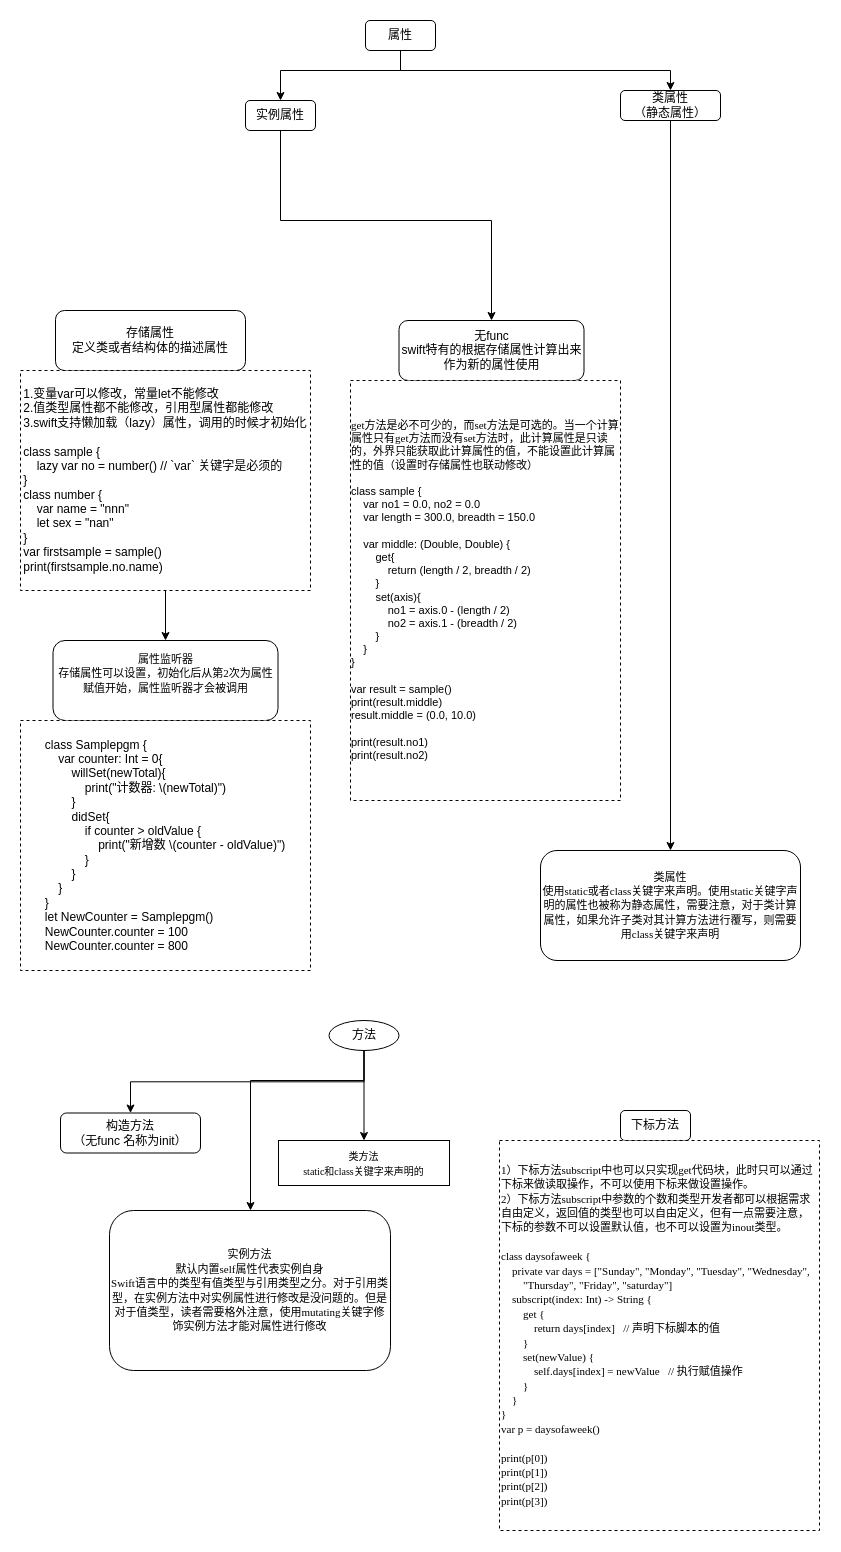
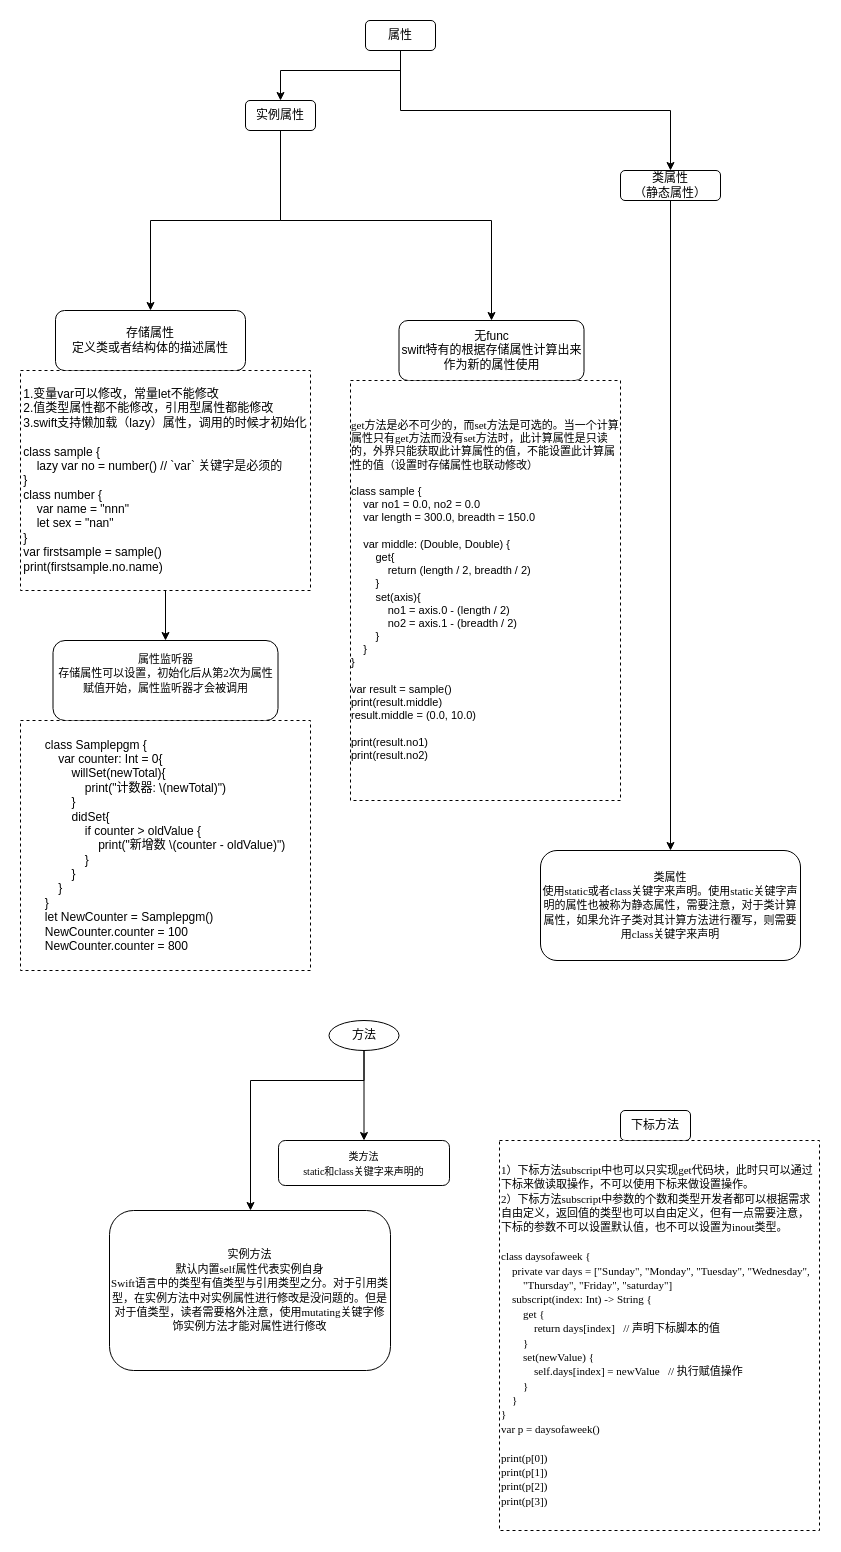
node "类属性 （静态属性）": moved (671, 106) -> (671, 186)
edge "实例属性" -> "存储属性 定义类或者结构体的描述属性": added
edge "方法" -> "构造方法 （无func 名称为init）": removed
node "构造方法 （无func 名称为init）": removed
node "类方法static和class关键字来声明的": shape rectangle -> rounded rectangle
